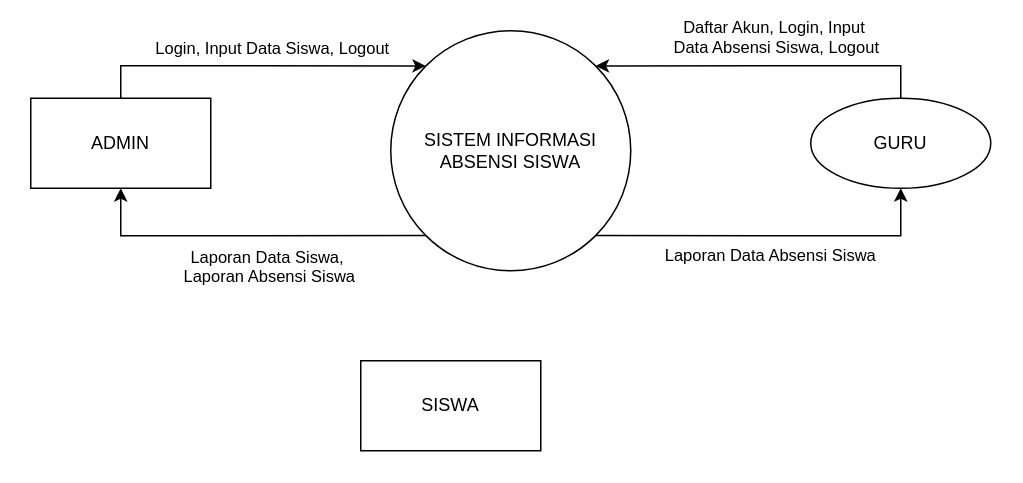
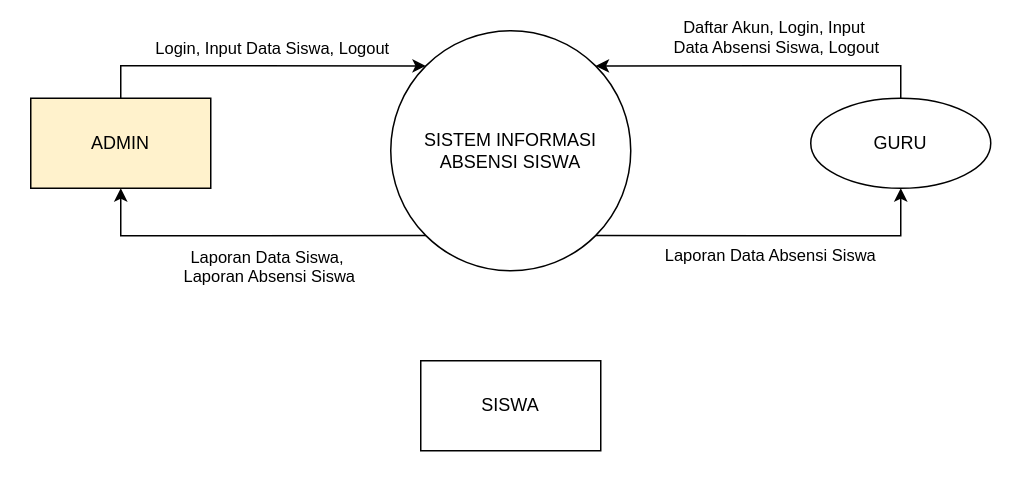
node "ADMIN": fillcolor #ffffff -> #fff2cc
node "SISWA": moved (451, 406) -> (511, 406)
